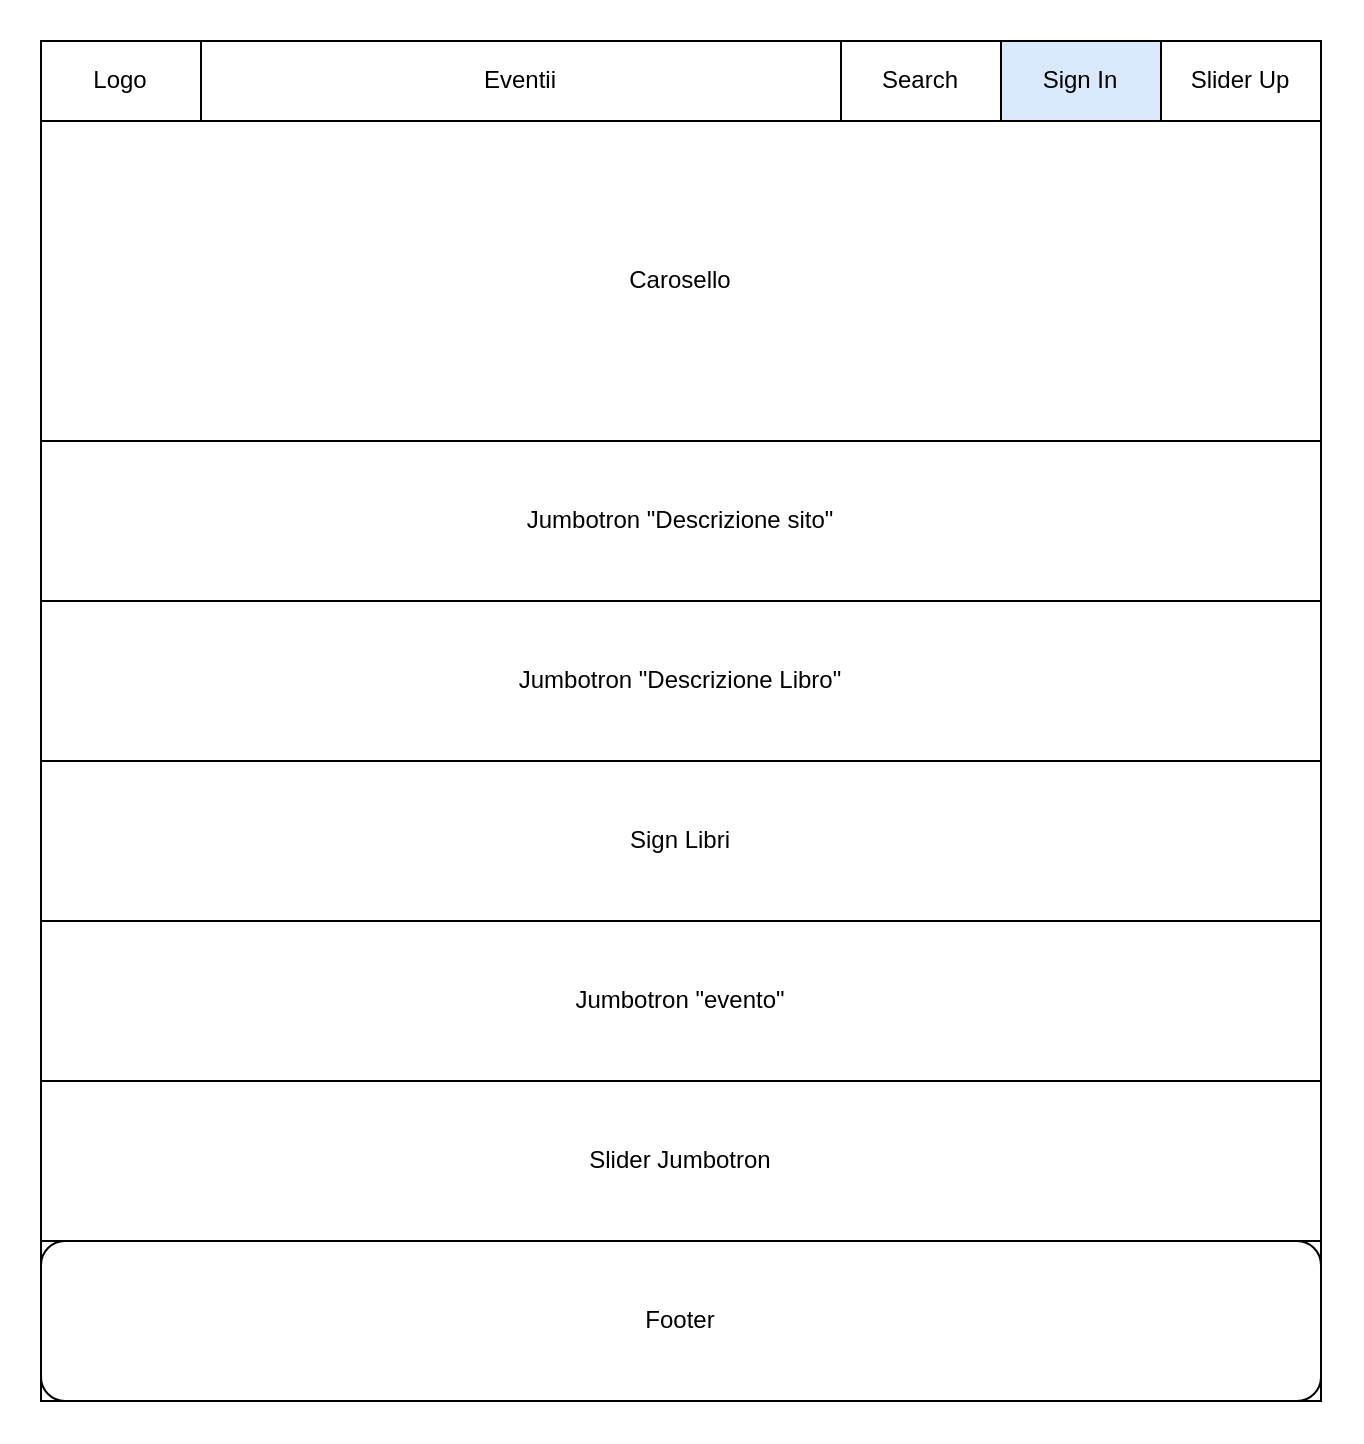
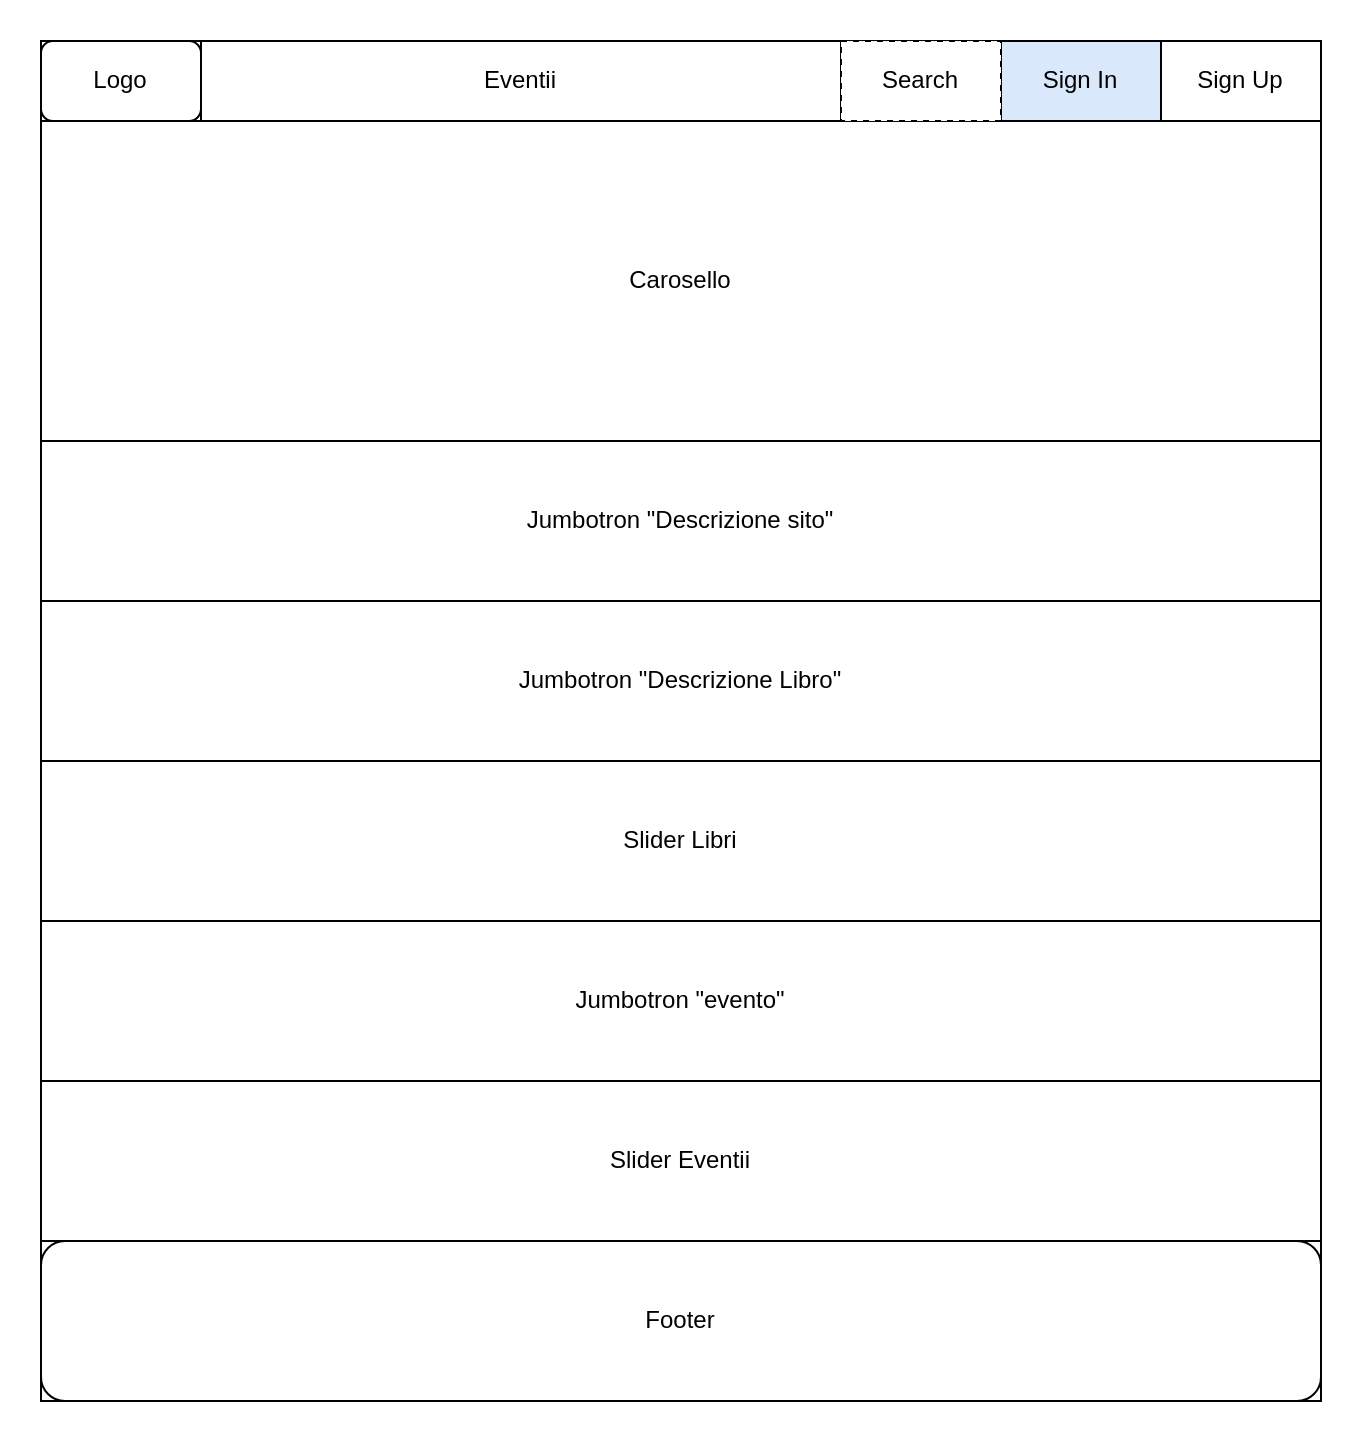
node "Logo": shape rectangle -> rounded rectangle
node "Search": style solid -> dashed
node "Slider Up": label "Slider Up" -> "Sign Up"
node "Sign Libri": label "Sign Libri" -> "Slider Libri"
node "Slider Jumbotron": label "Slider Jumbotron" -> "Slider Eventii"
